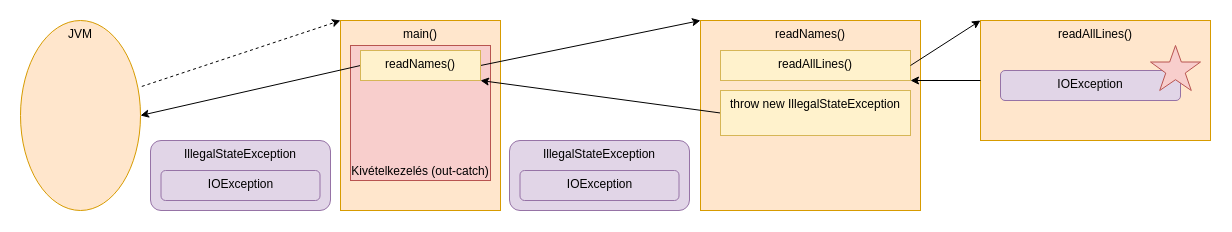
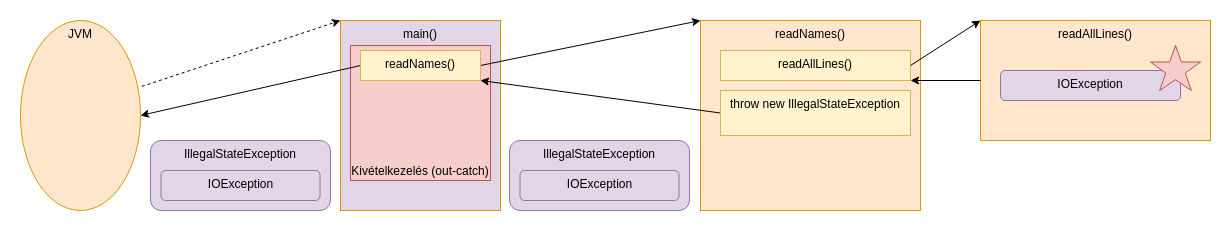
node "main()": fillcolor #ffe6cc -> #e1d5e7
